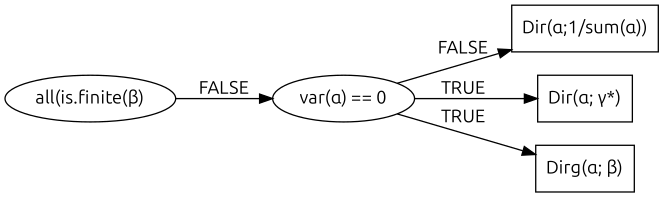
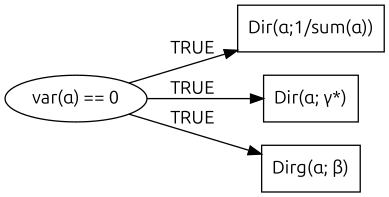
edge "var(α) == 0" -> "Dir(α;1/sum(α))": label "FALSE" -> "TRUE"
node "all(is.finite(β)": removed
